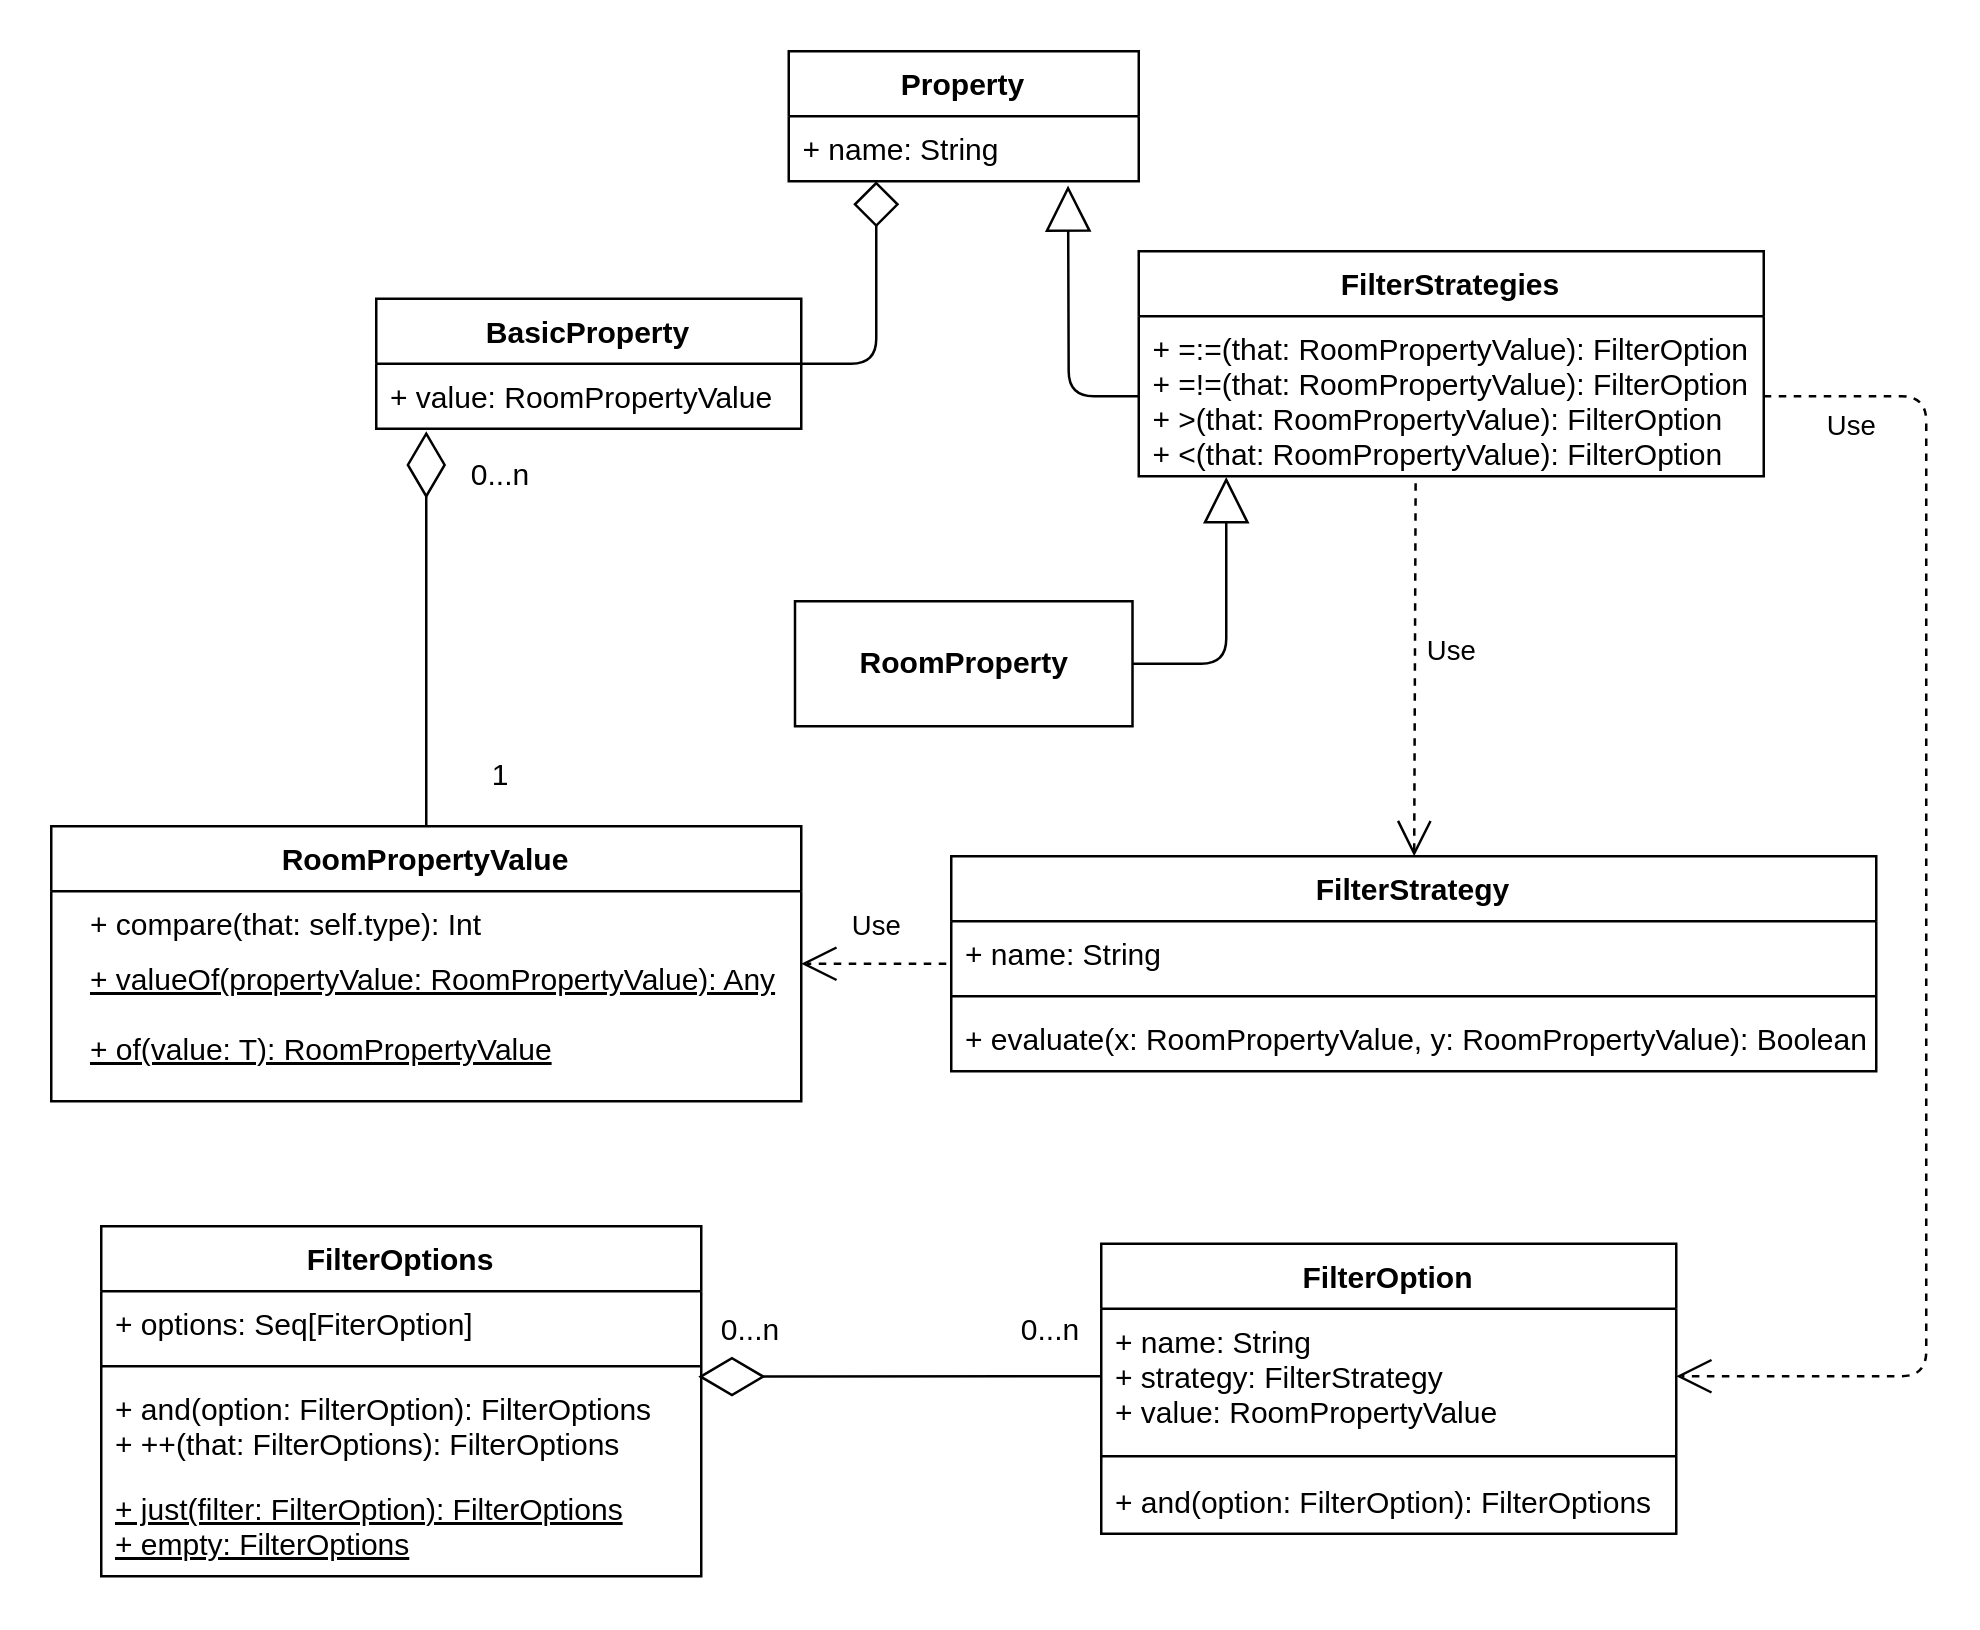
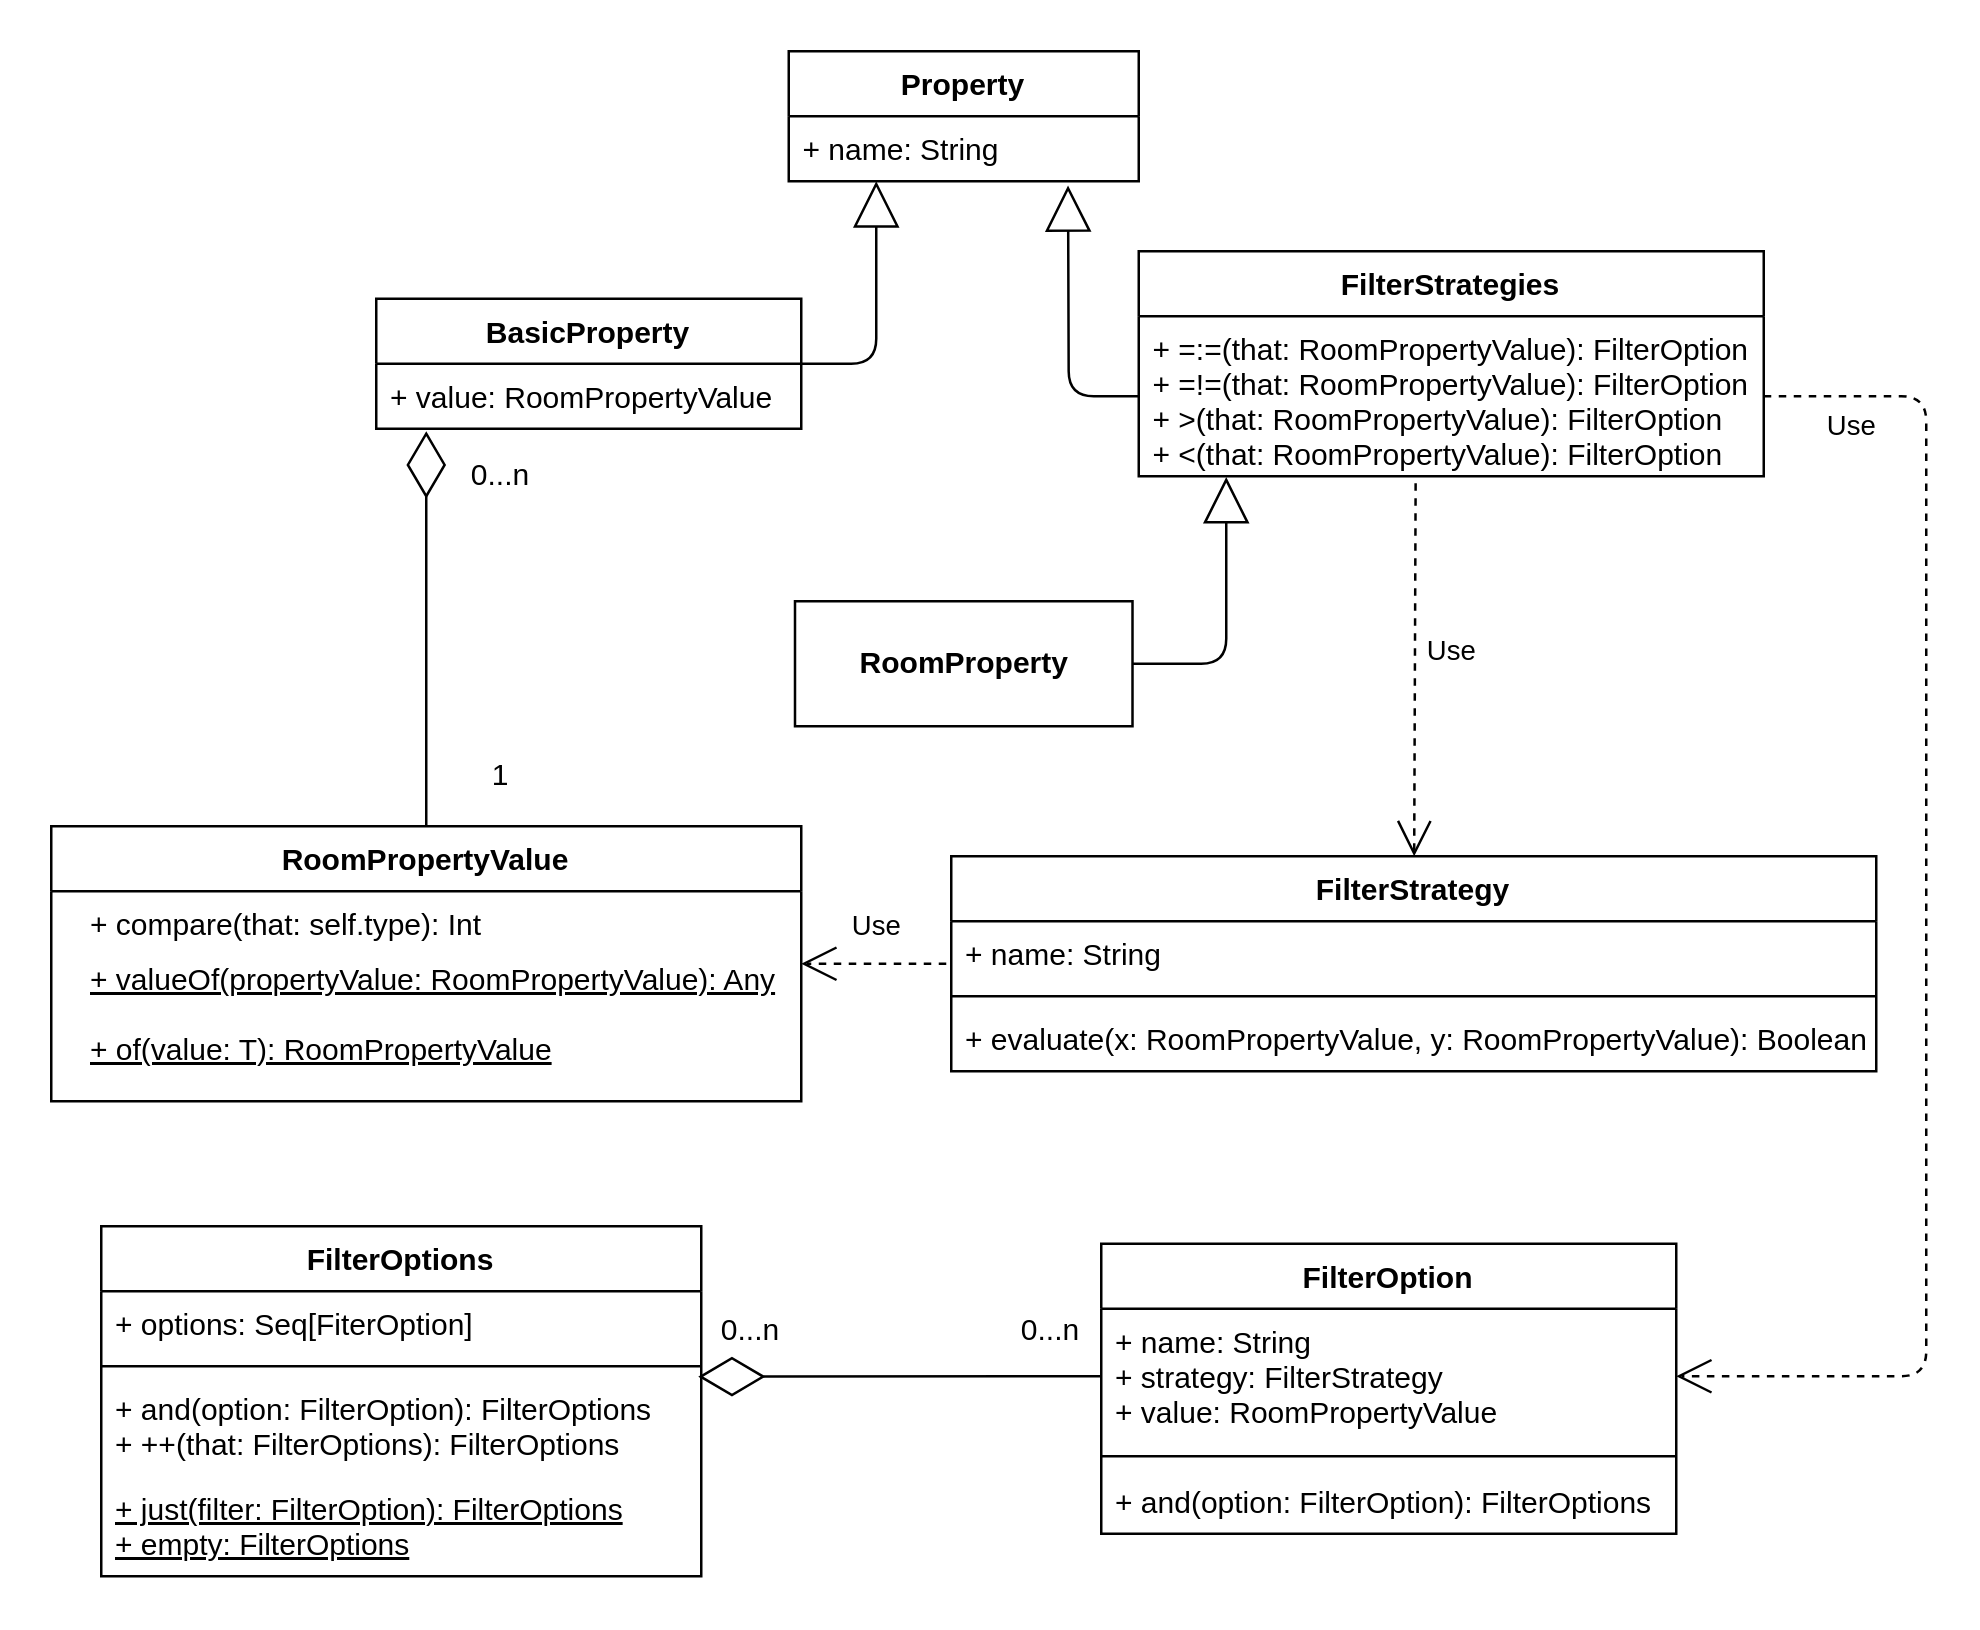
edge "BasicProperty" -> "Property": arrowhead diamond -> block
